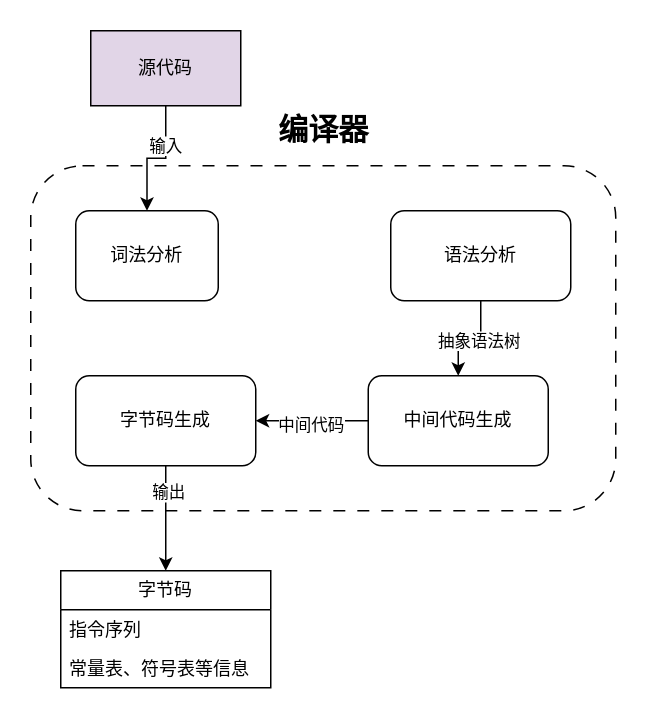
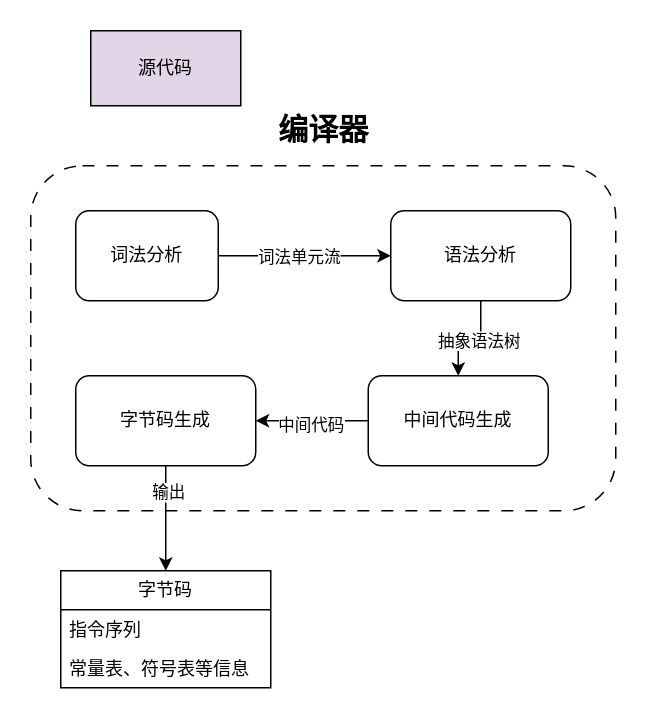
edge "源代码" -> "词法分析": removed, label "输入"
edge "词法分析" -> "语法分析": added, label "词法单元流"
